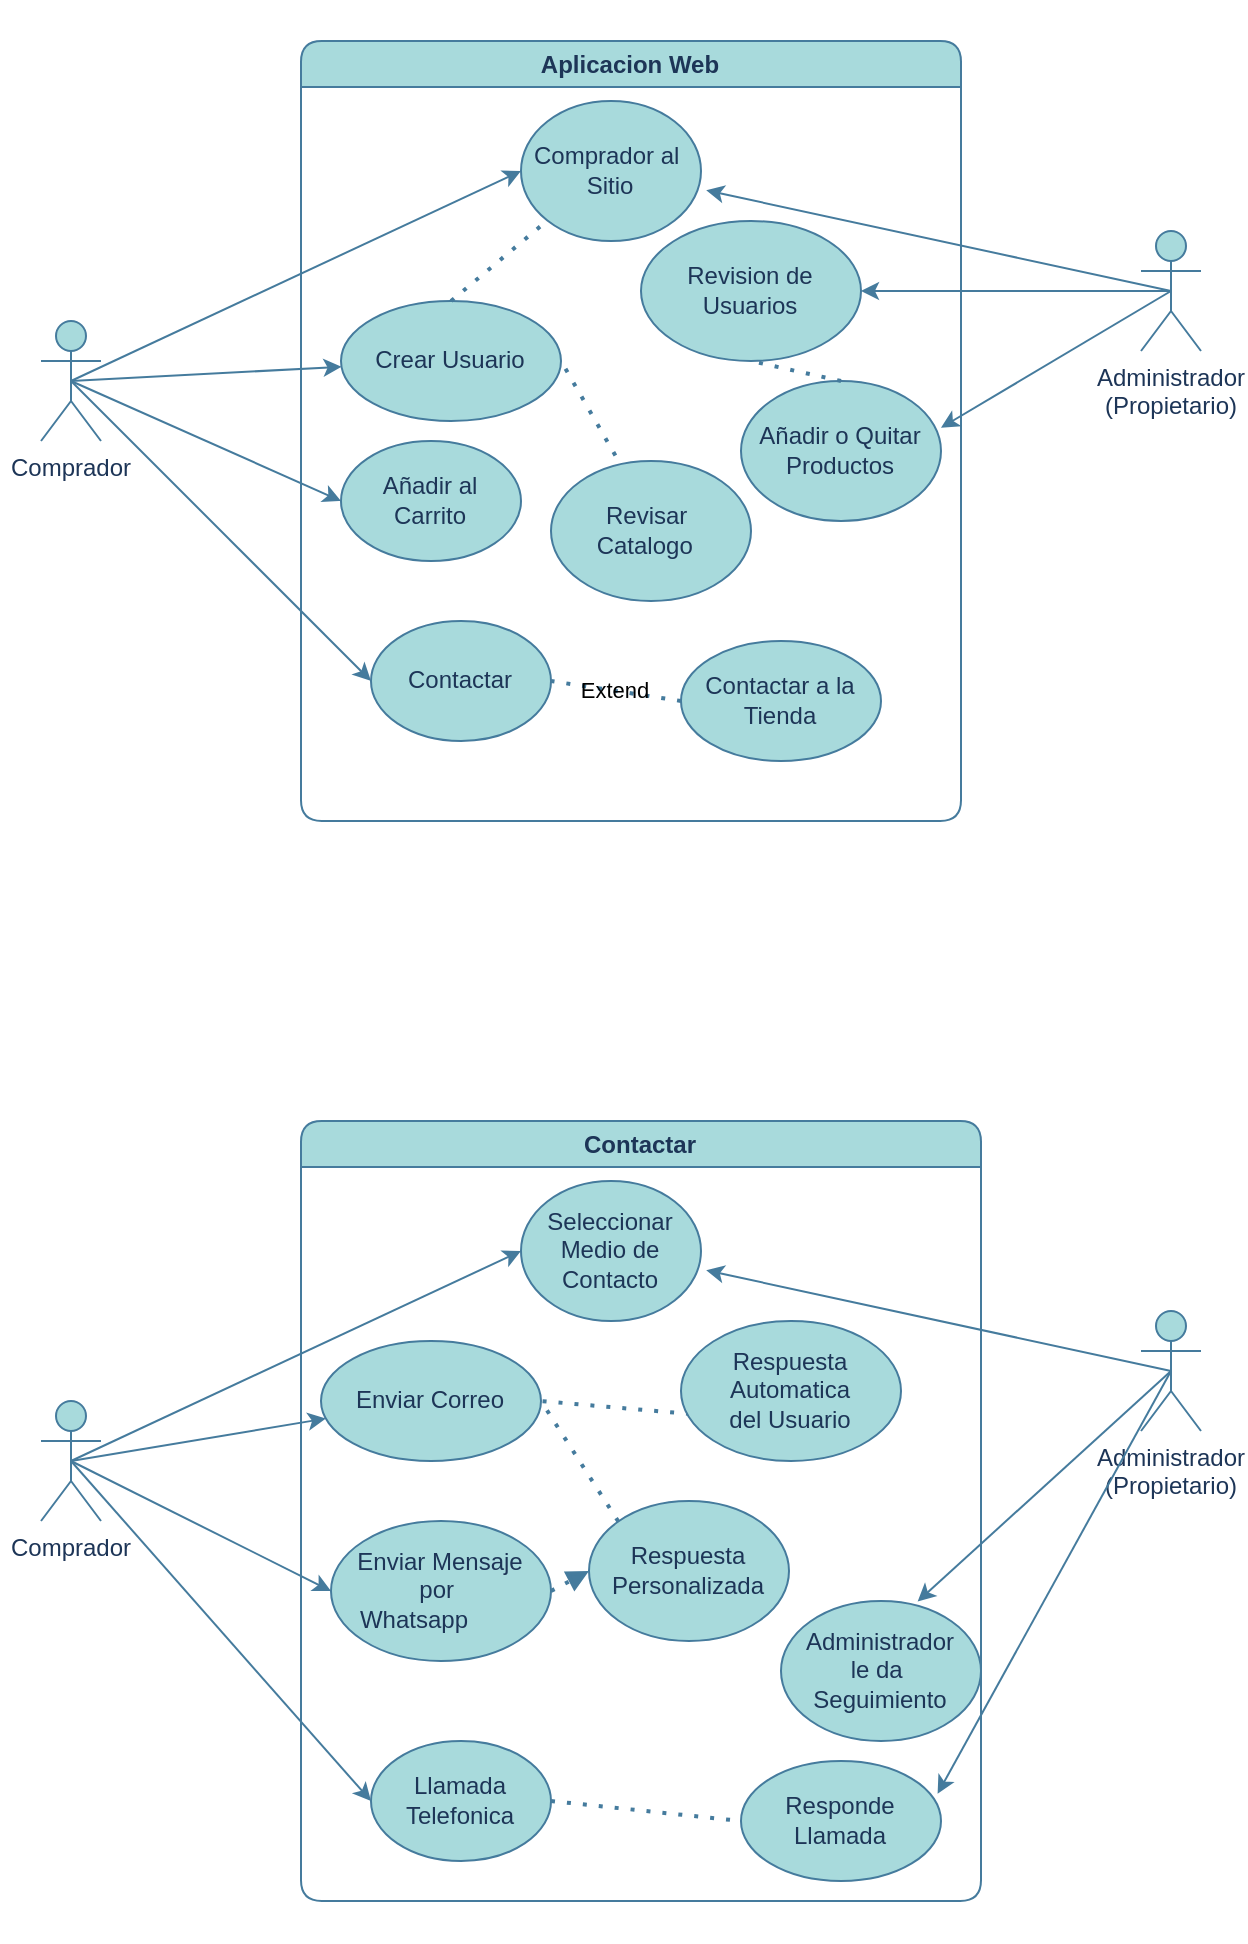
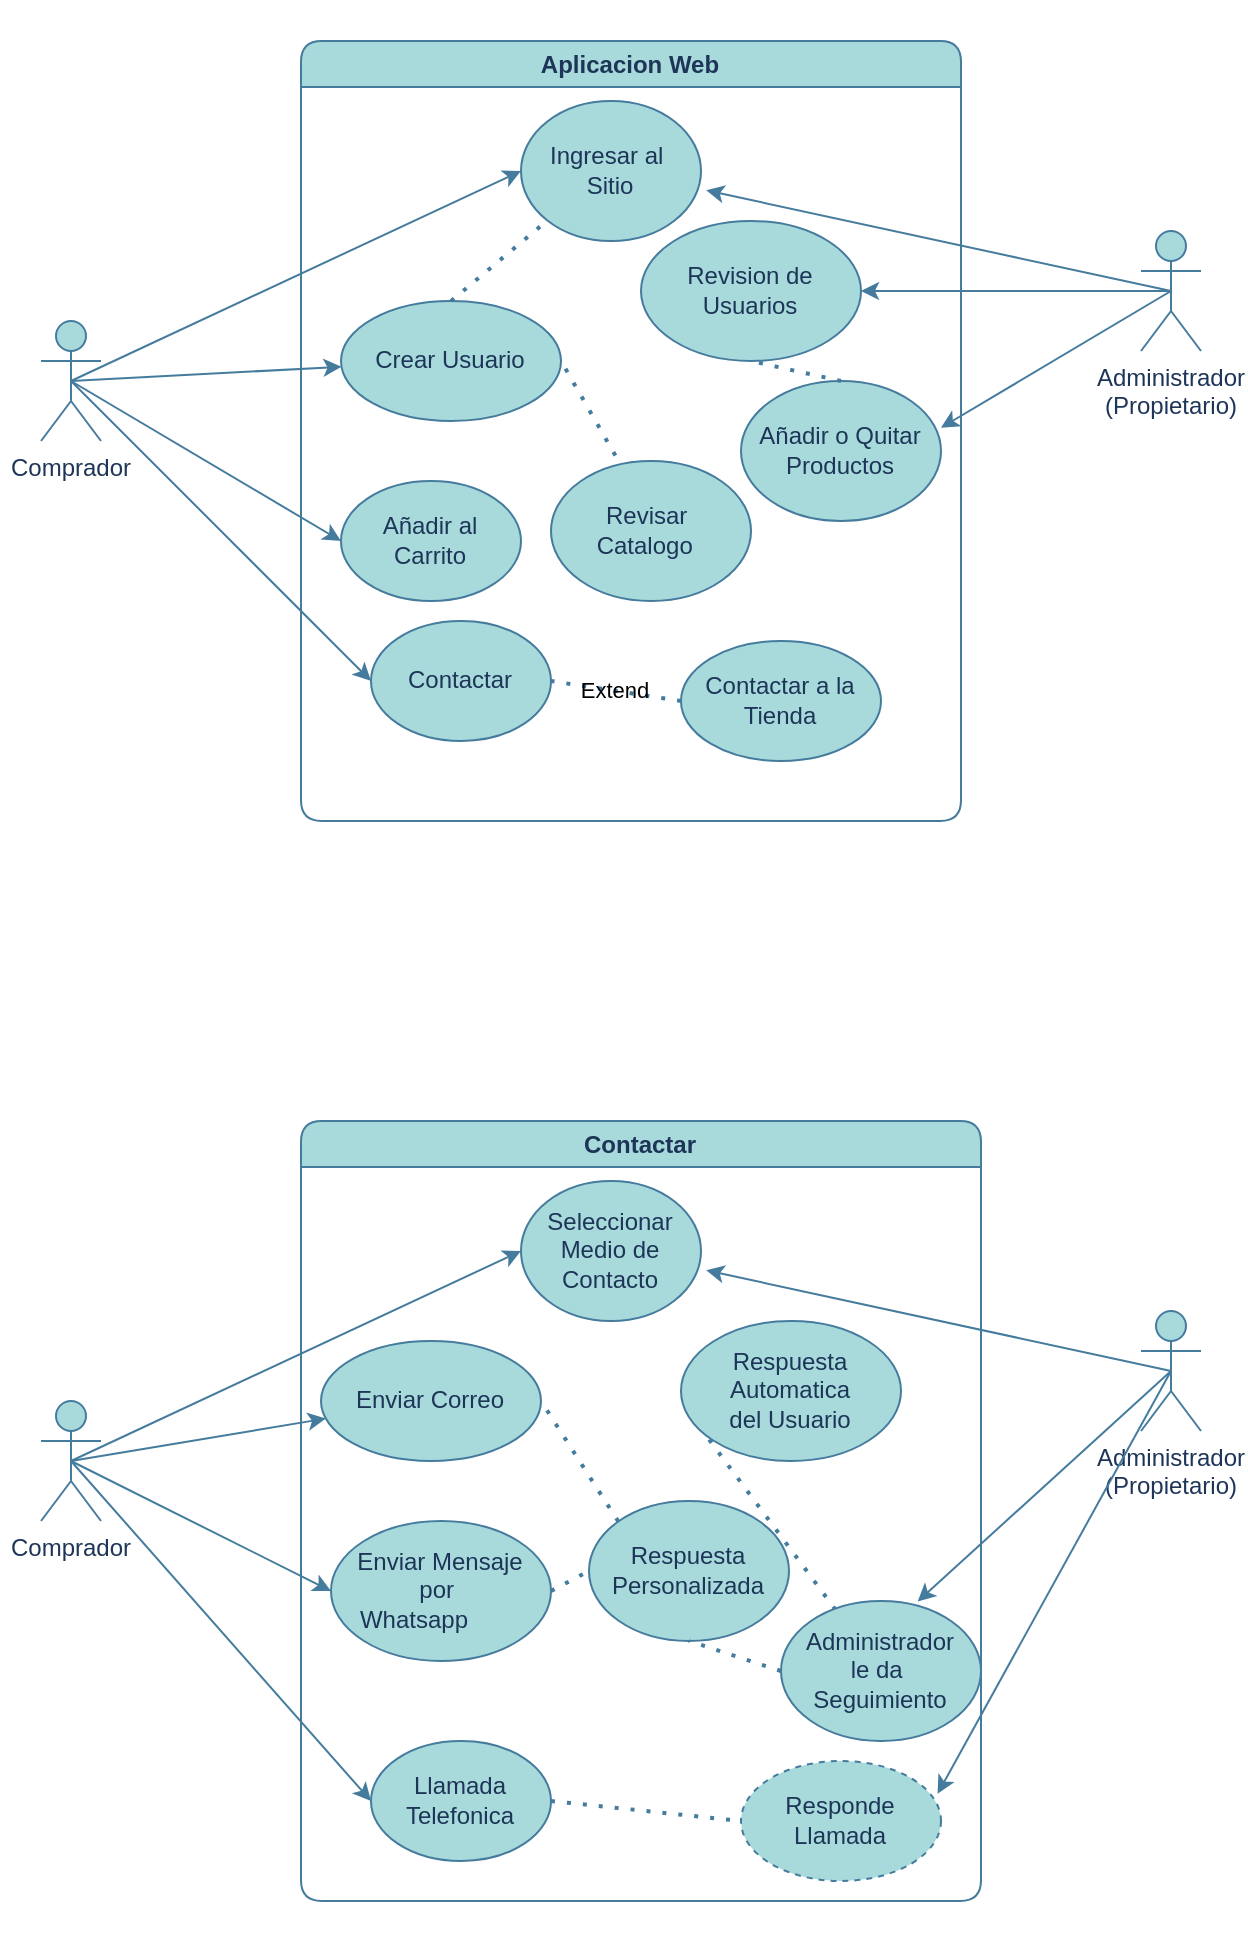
node "Comprador al Sitio": label "Comprador al Sitio" -> "Ingresar al Sitio"
node "Añadir al Carrito": moved (431, 501) -> (431, 541)
edge "Respuesta Automatica del Usuario" -- "Enviar Correo": now "Respuesta Automatica del Usuario" -- "Administrador le da Seguimiento"
edge "Enviar Mensaje por Whatsapp" -> "Respuesta Personalizada": arrowhead block -> none
edge "Respuesta Personalizada" -- "Administrador le da Seguimiento": added
node "Responde Llamada": style solid -> dashed
